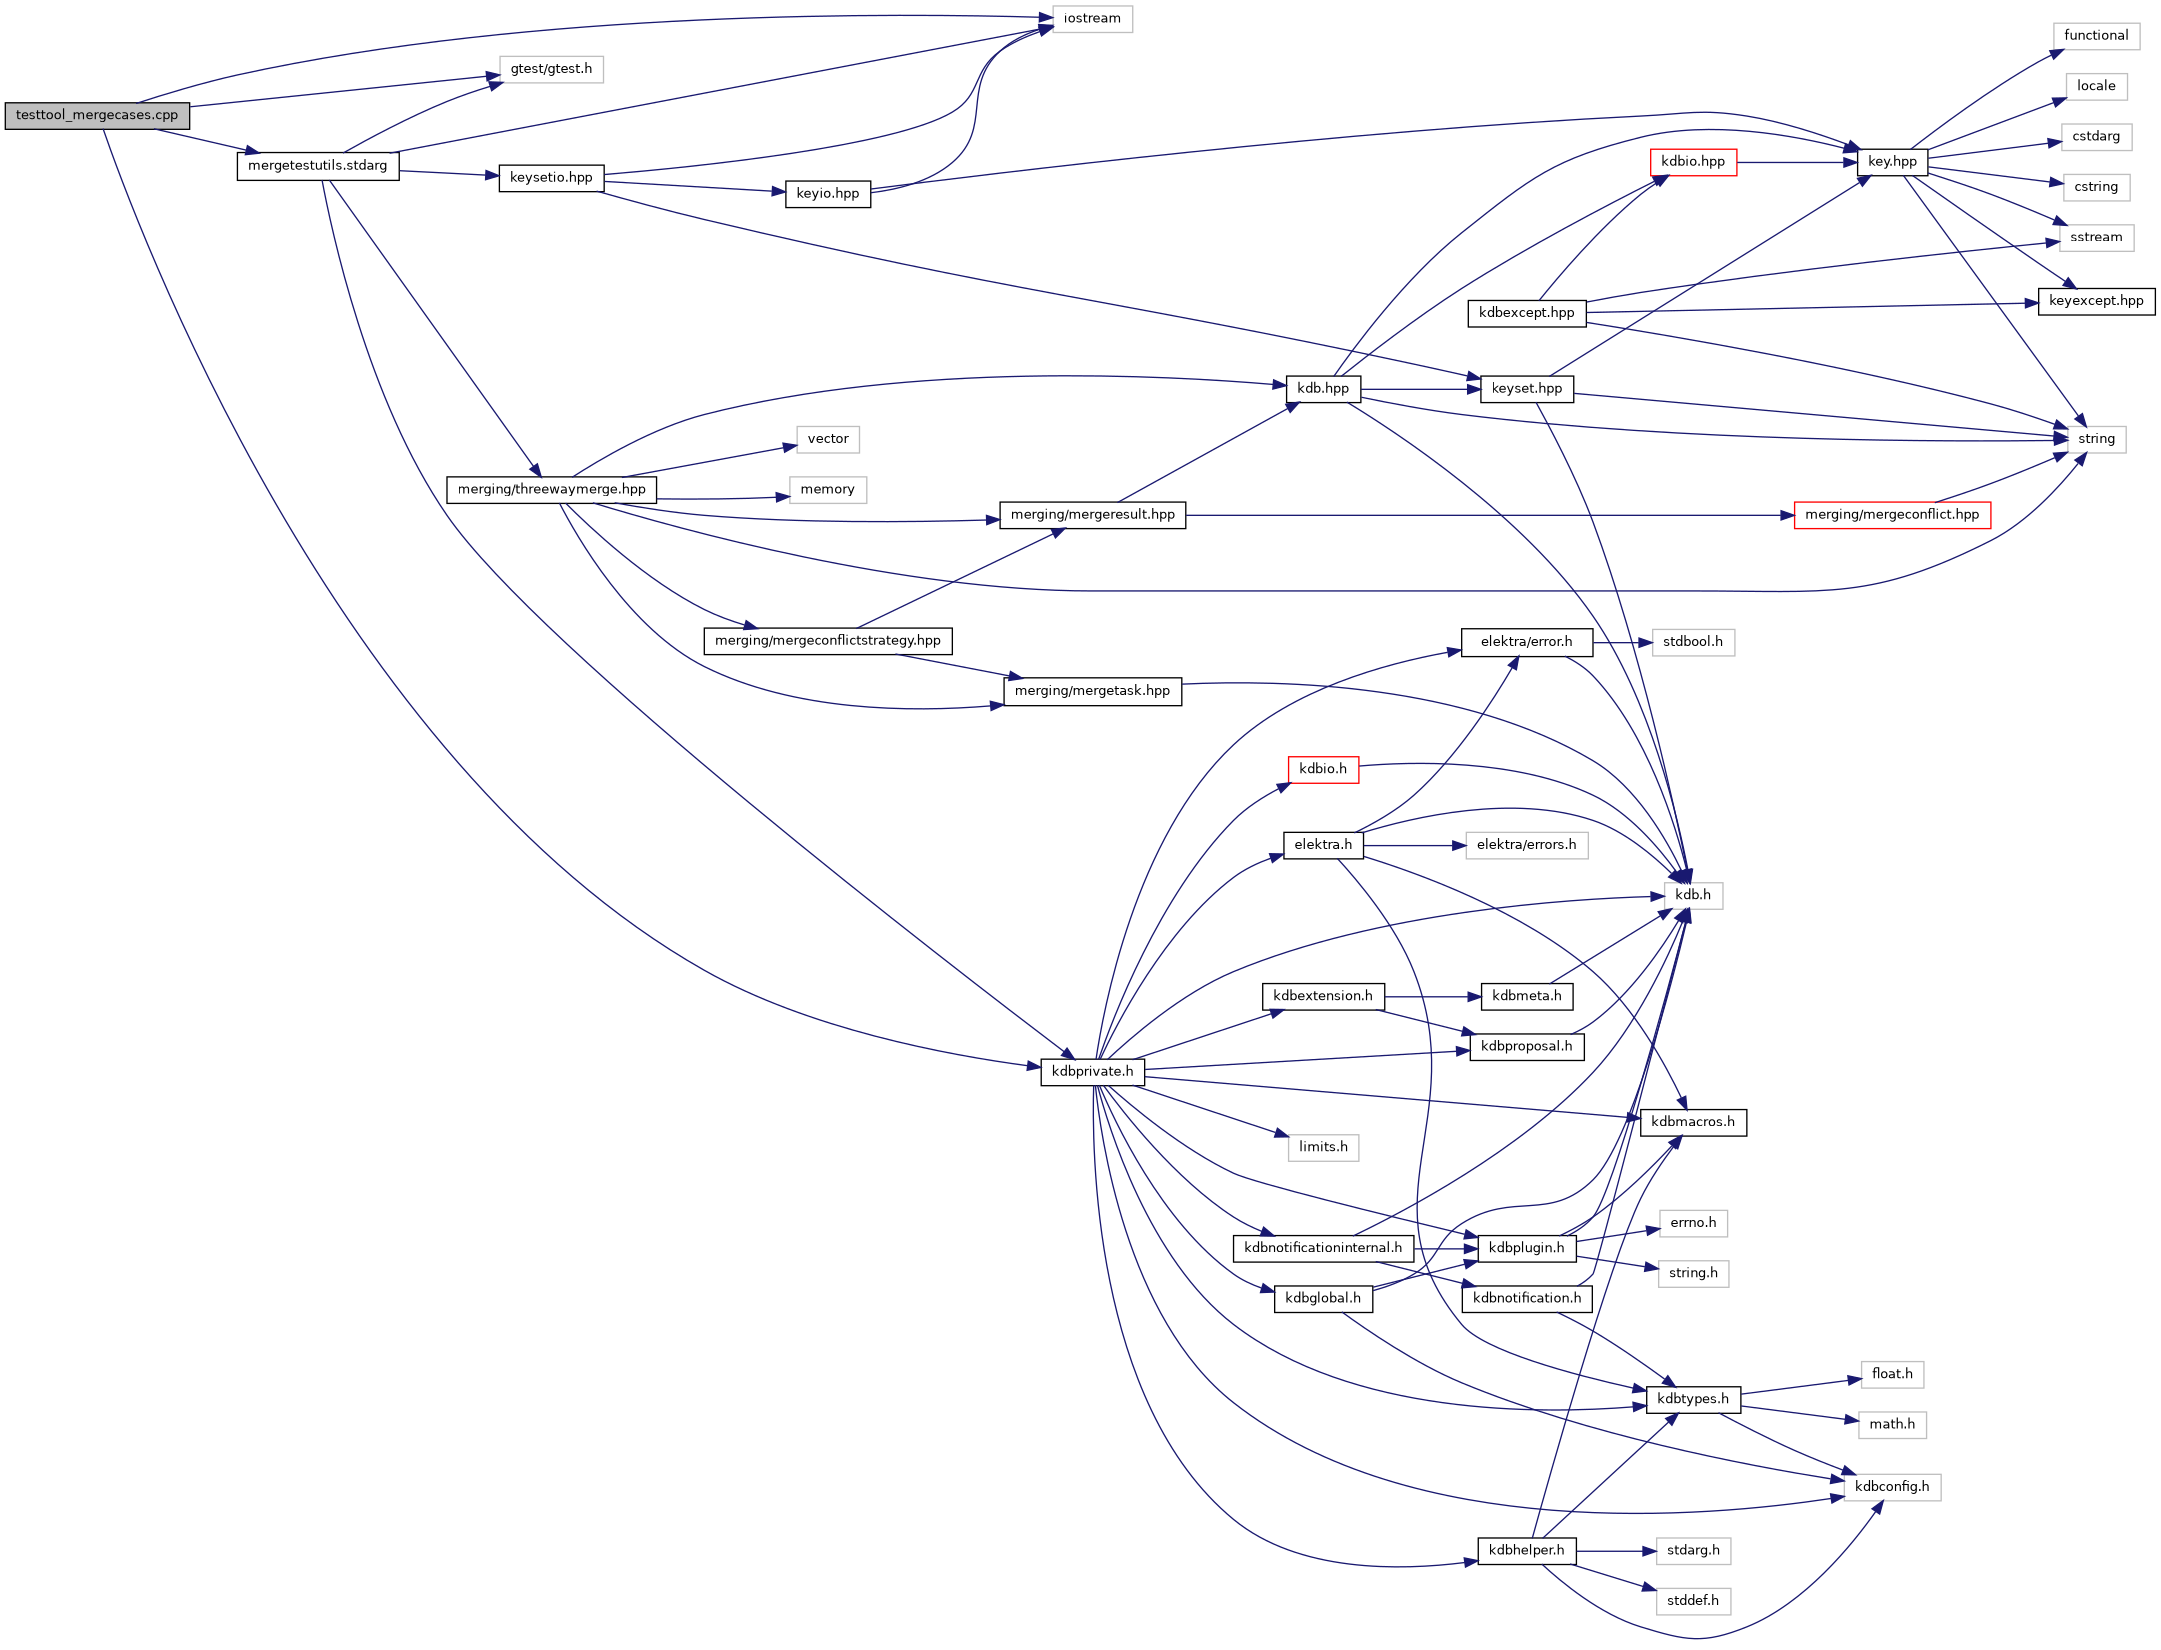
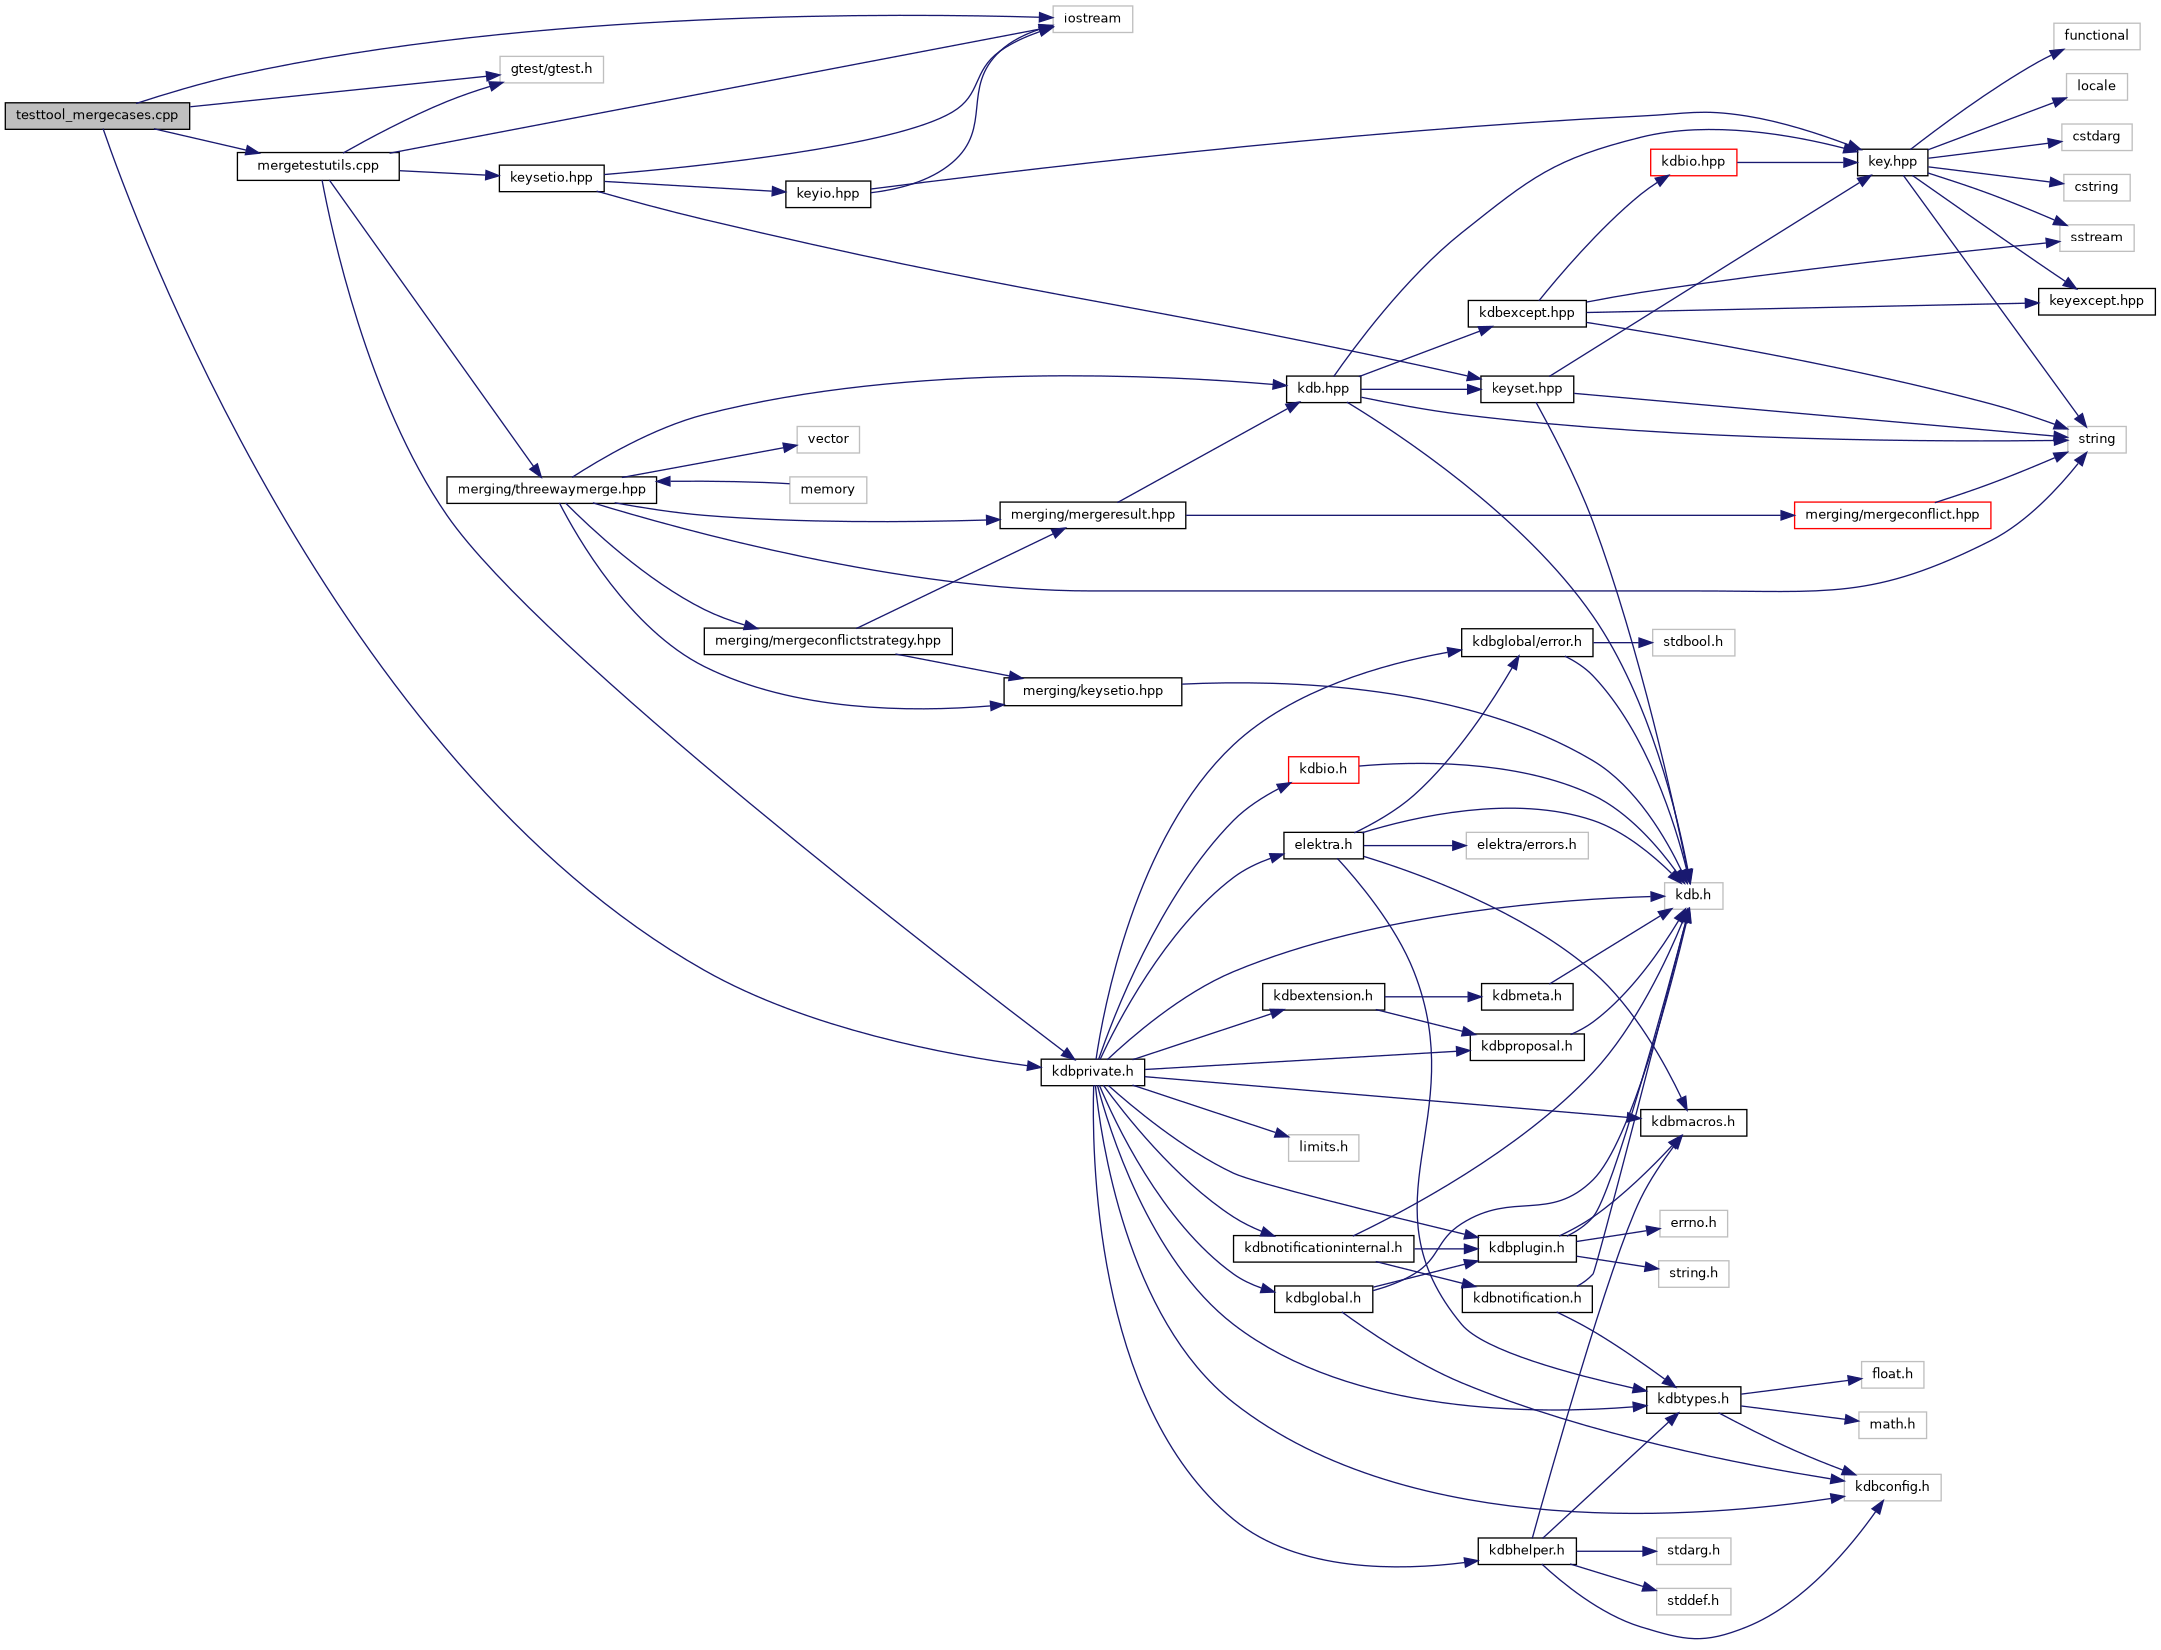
node "mergetestutils.stdarg": label "mergetestutils.stdarg" -> "mergetestutils.cpp"
edge "kdb.hpp" -> "kdbio.hpp": now "kdb.hpp" -> "kdbexcept.hpp"
edge "merging/threewaymerge.hpp" -> "memory": reversed
node "elektra/error.h": label "elektra/error.h" -> "kdbglobal/error.h"
node "merging/mergetask.hpp": label "merging/mergetask.hpp" -> "merging/keysetio.hpp"
